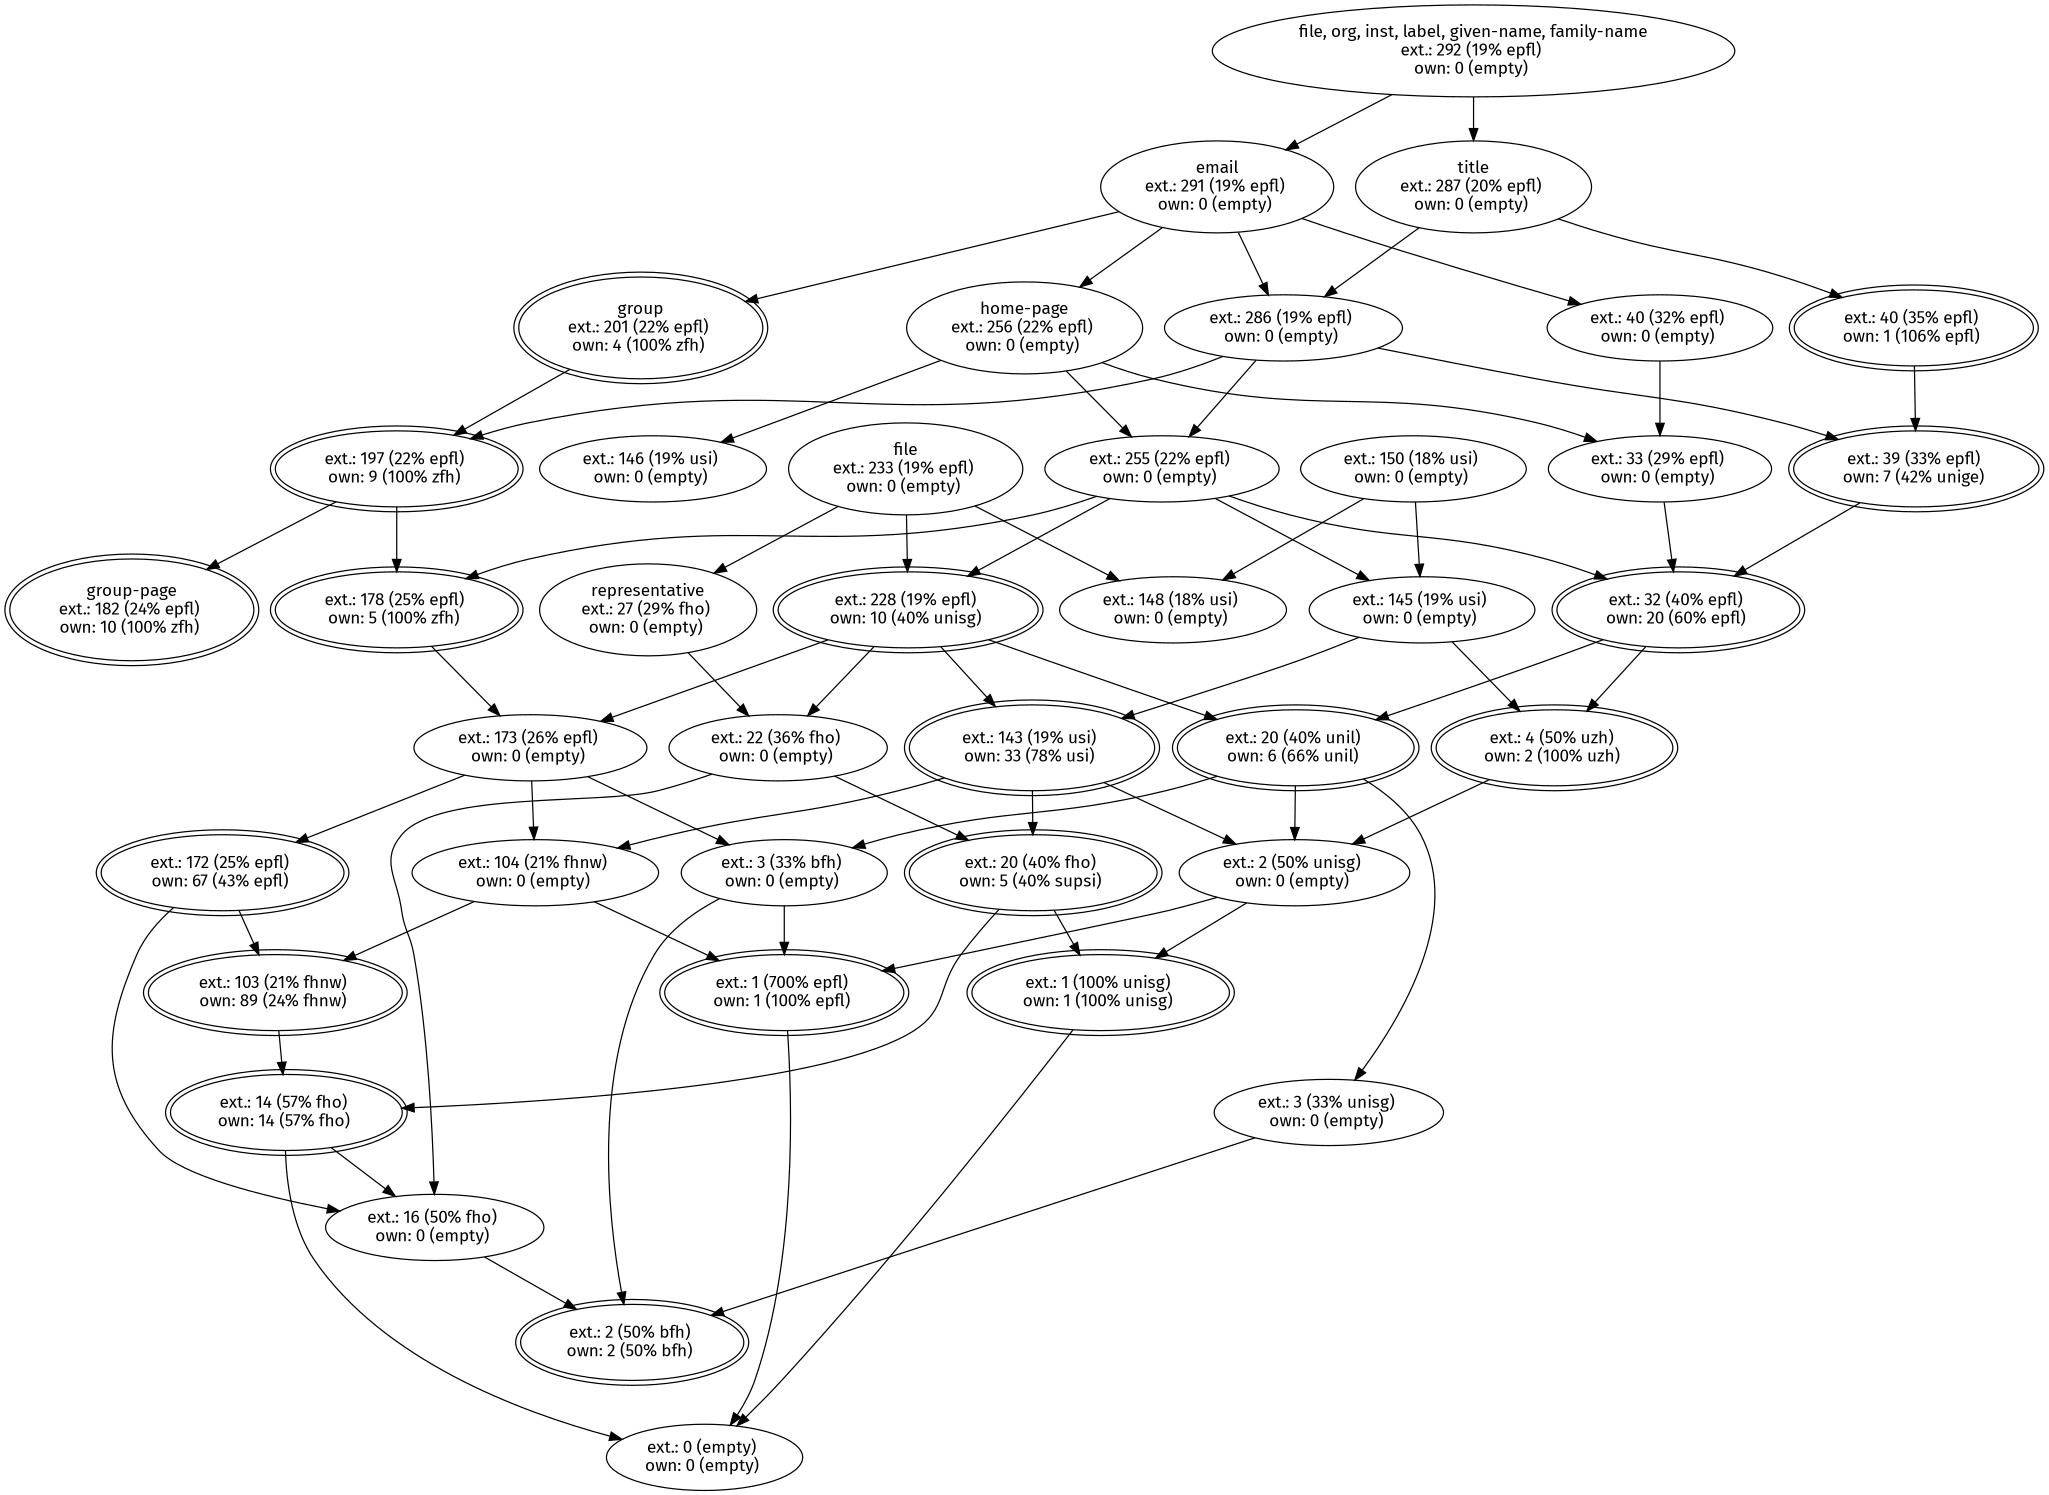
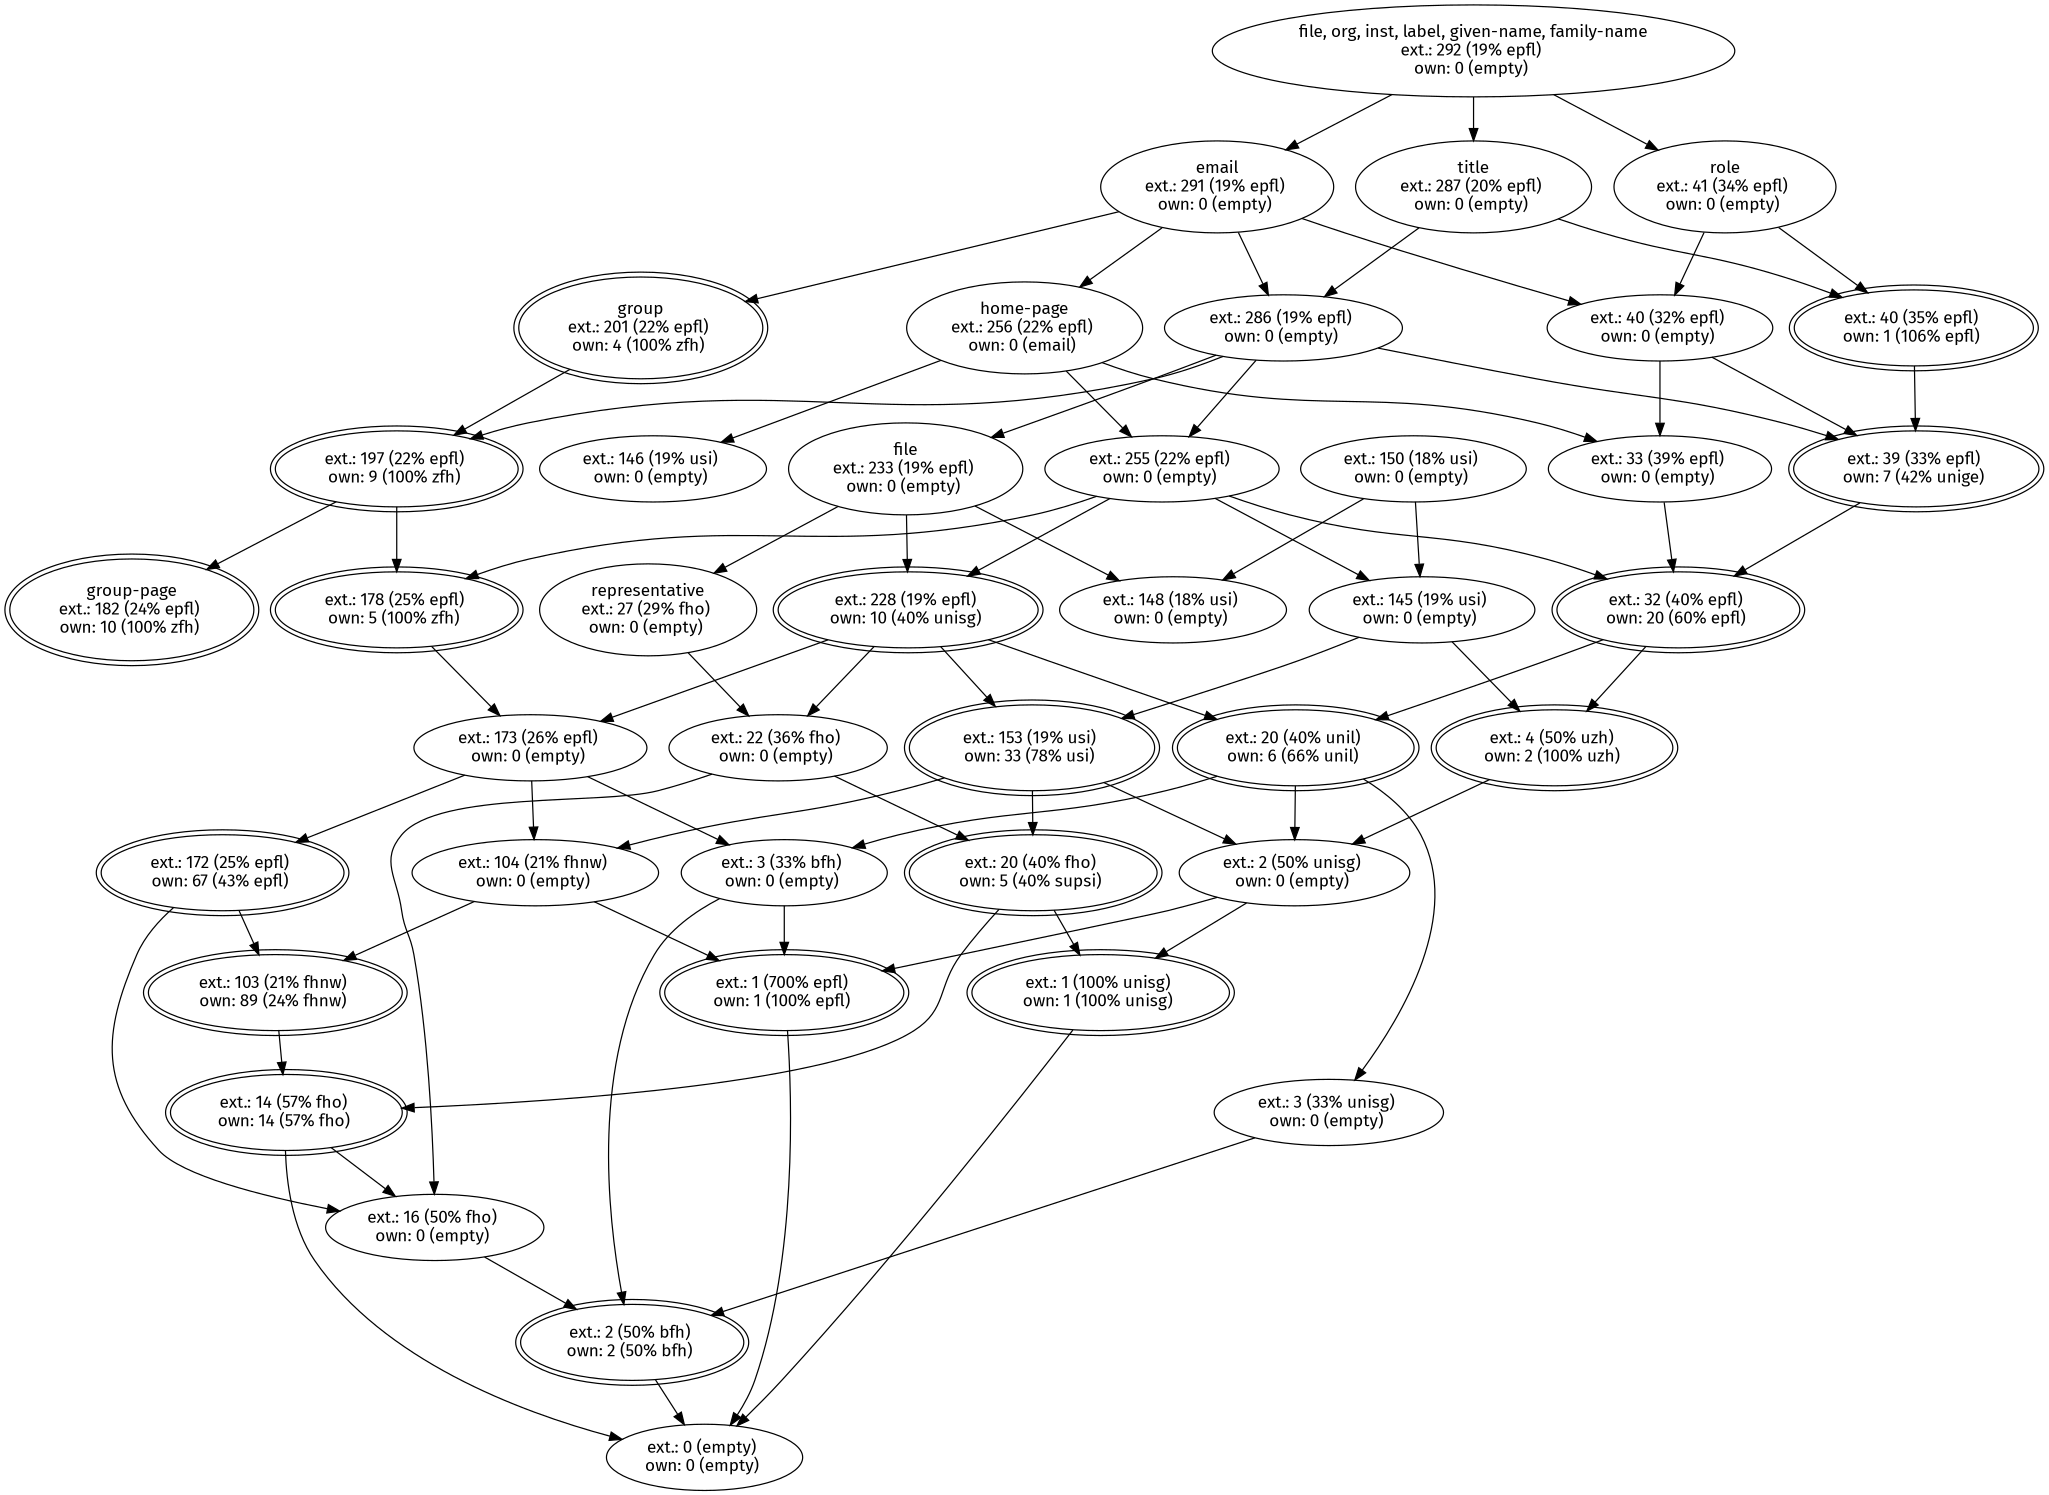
node "role ext.: 41 (34% epfl) own: 0 (empty)": added
node "home-page ext.: 256 (22% epfl) own: 0 (empty)": label "home-page ext.: 256 (22% epfl) own: 0 (empty)" -> "home-page ext.: 256 (22% epfl) own: 0 (email)"
edge "ext.: 40 (32% epfl) own: 0 (empty)" -> "ext.: 39 (33% epfl) own: 7 (42% unige)": added
edge "ext.: 286 (19% epfl) own: 0 (empty)" -> "file ext.: 233 (19% epfl) own: 0 (empty)": added
node "ext.: 33 (29% epfl) own: 0 (empty)": label "ext.: 33 (29% epfl) own: 0 (empty)" -> "ext.: 33 (39% epfl) own: 0 (empty)"
node "ext.: 143 (19% usi) own: 33 (78% usi)": label "ext.: 143 (19% usi) own: 33 (78% usi)" -> "ext.: 153 (19% usi) own: 33 (78% usi)"
edge "ext.: 2 (50% bfh) own: 2 (50% bfh)" -> "ext.: 0 (empty) own: 0 (empty)": added
